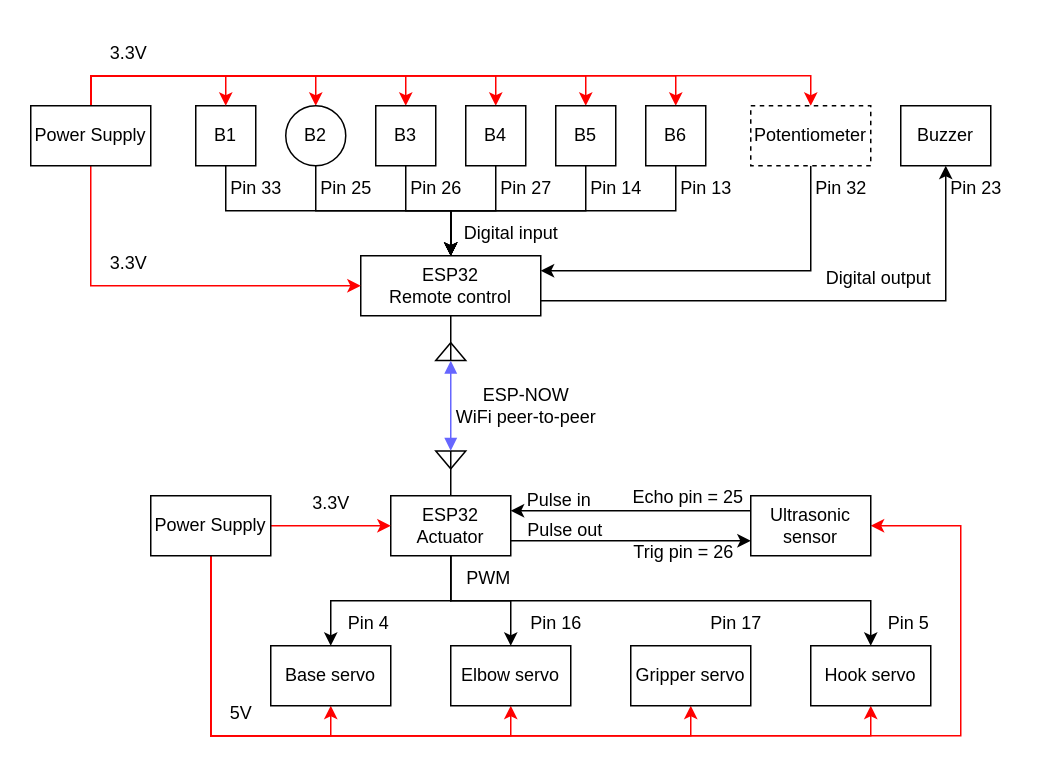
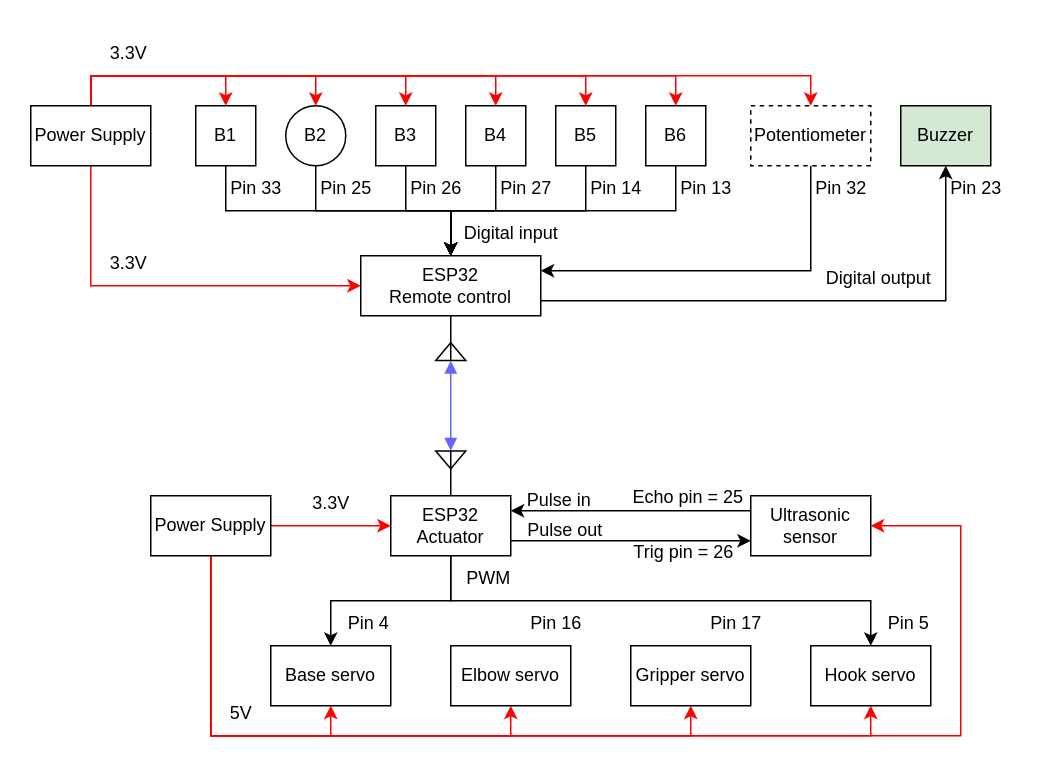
node "Buzzer": fillcolor #ffffff -> #d5e8d4
node "ESP-NOW WiFi peer-to-peer": removed
edge "ESP32 Actuator" -> "Elbow servo": removed
